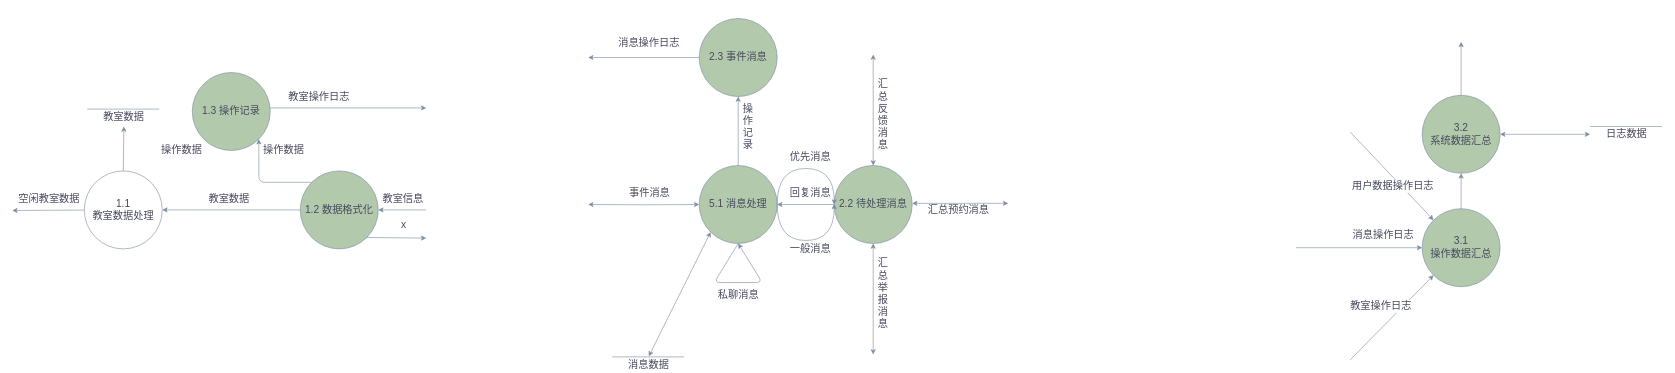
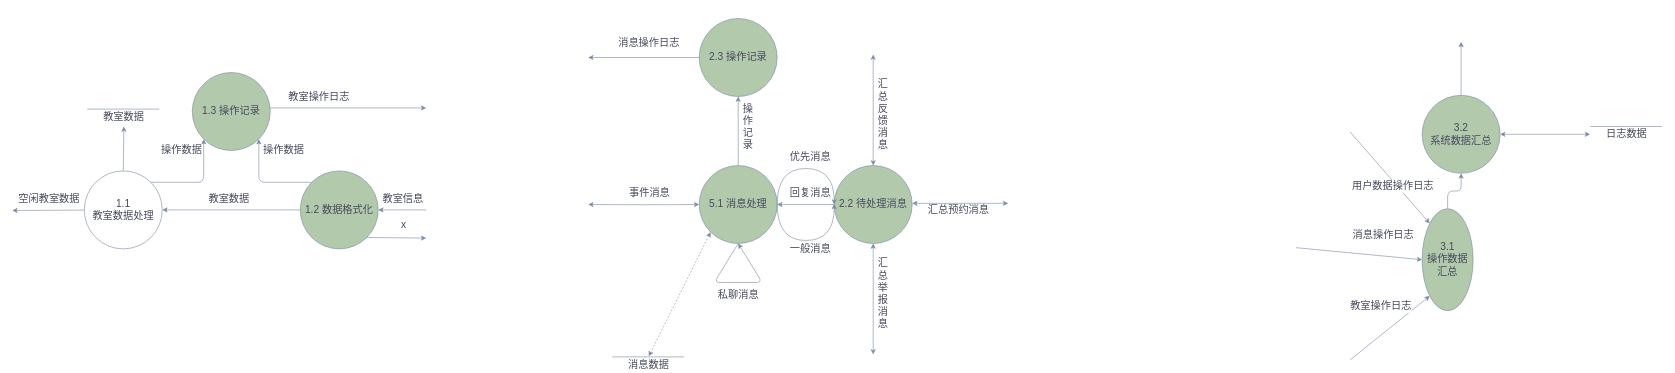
node "2.3 事件消息": label "2.3 事件消息" -> "2.3 操作记录"
edge "1.1 教室数据处理" -> "1.3 操作记录": added
node "3.1 操作数据汇总": size 78x78 -> 51x102
edge "5.1 消息处理" -- "消息数据": style solid -> dashed
